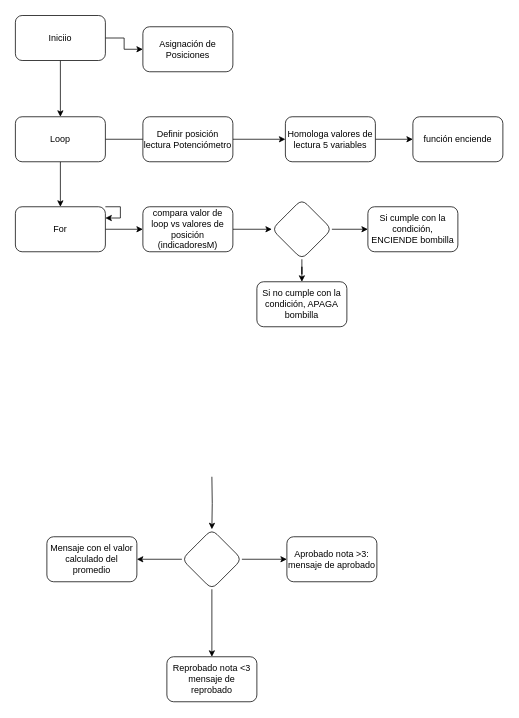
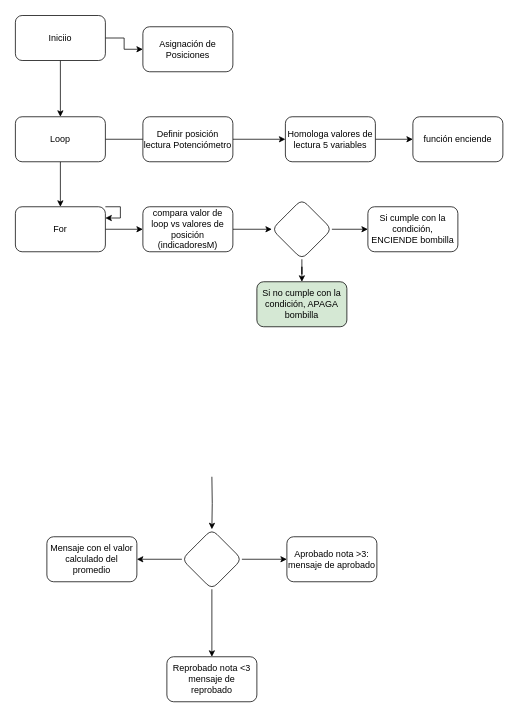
node "Si no cumple con la condición, APAGA bombilla": fillcolor #ffffff -> #d5e8d4
